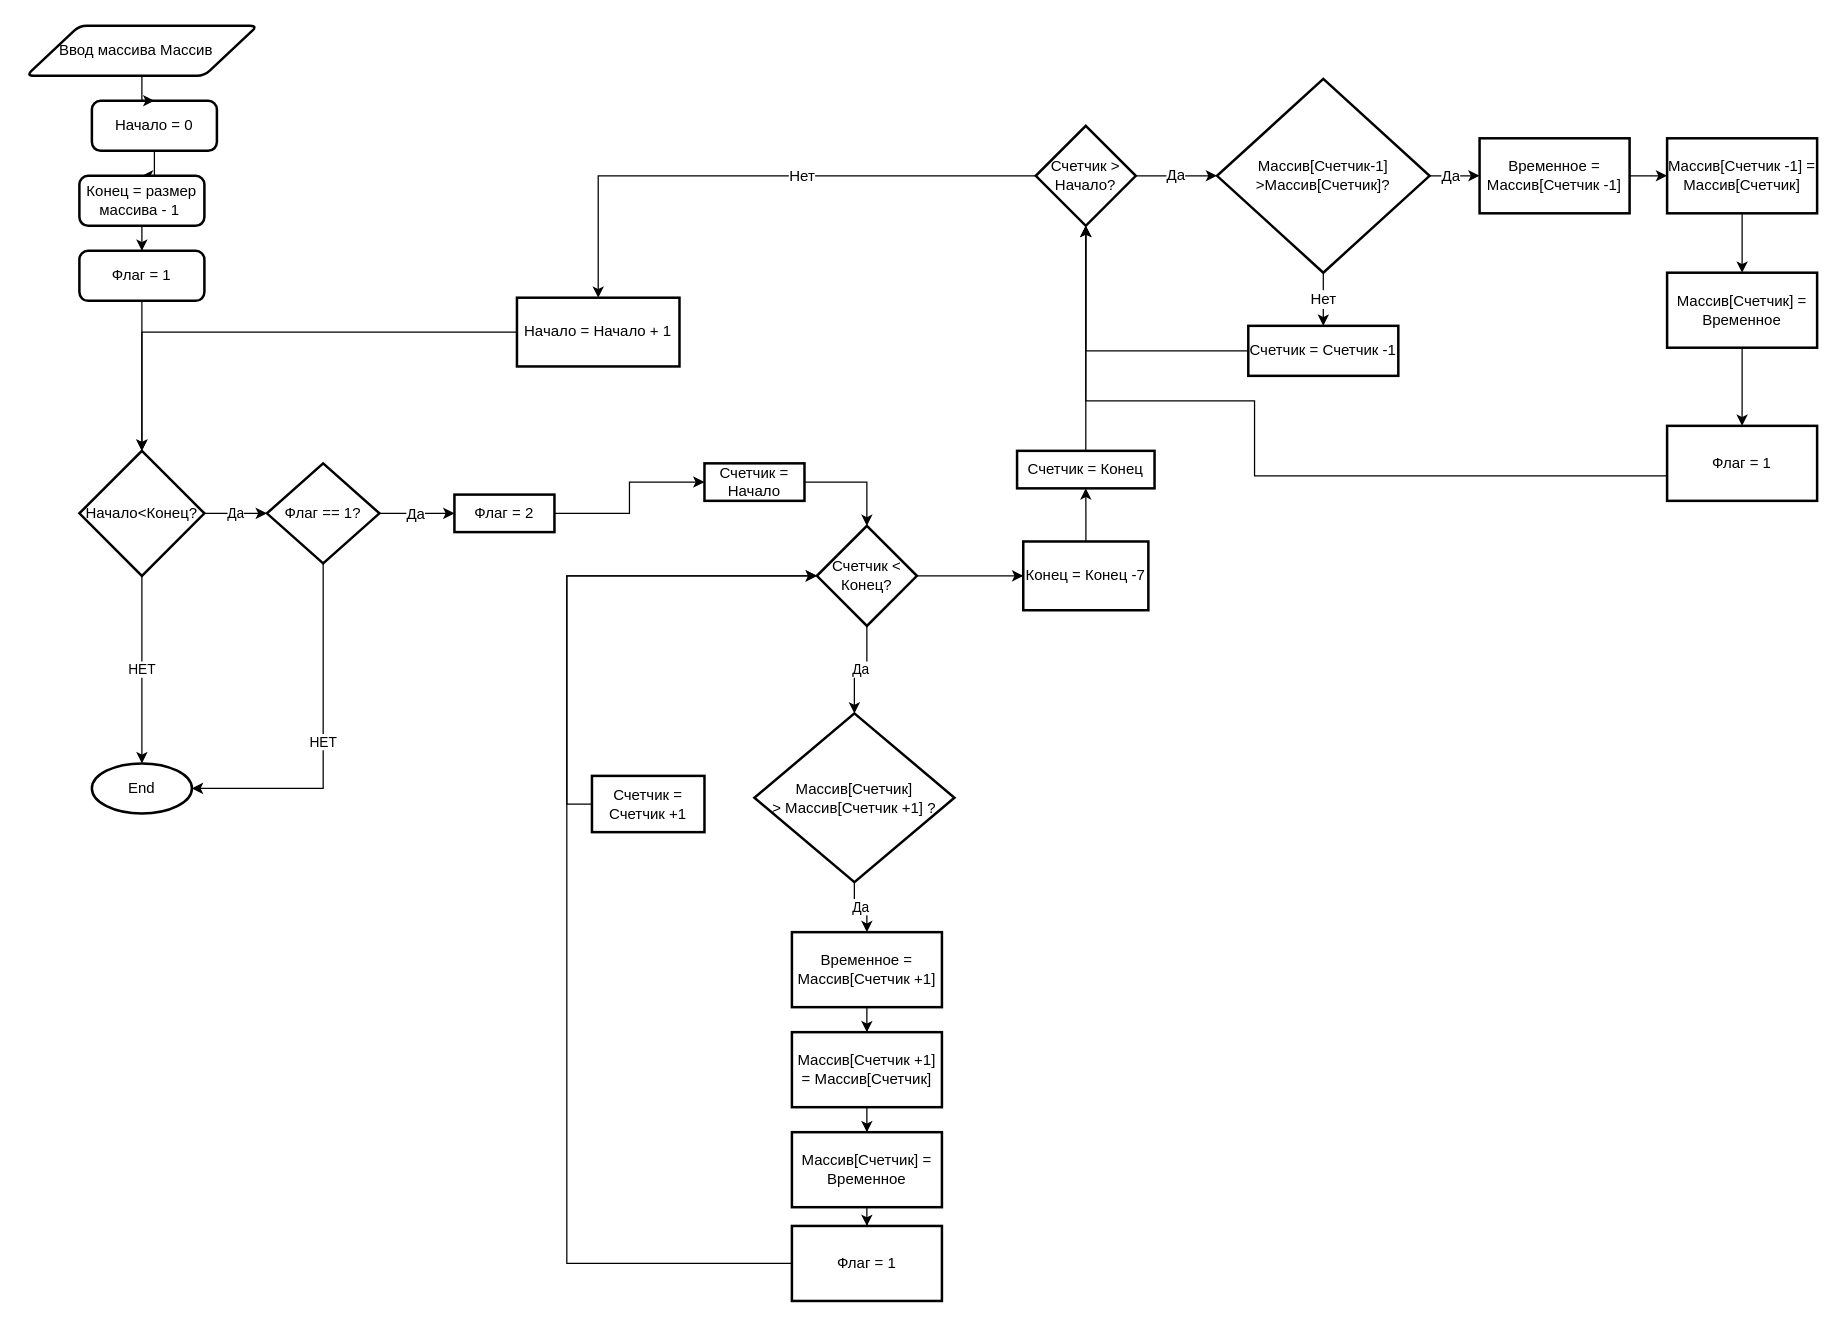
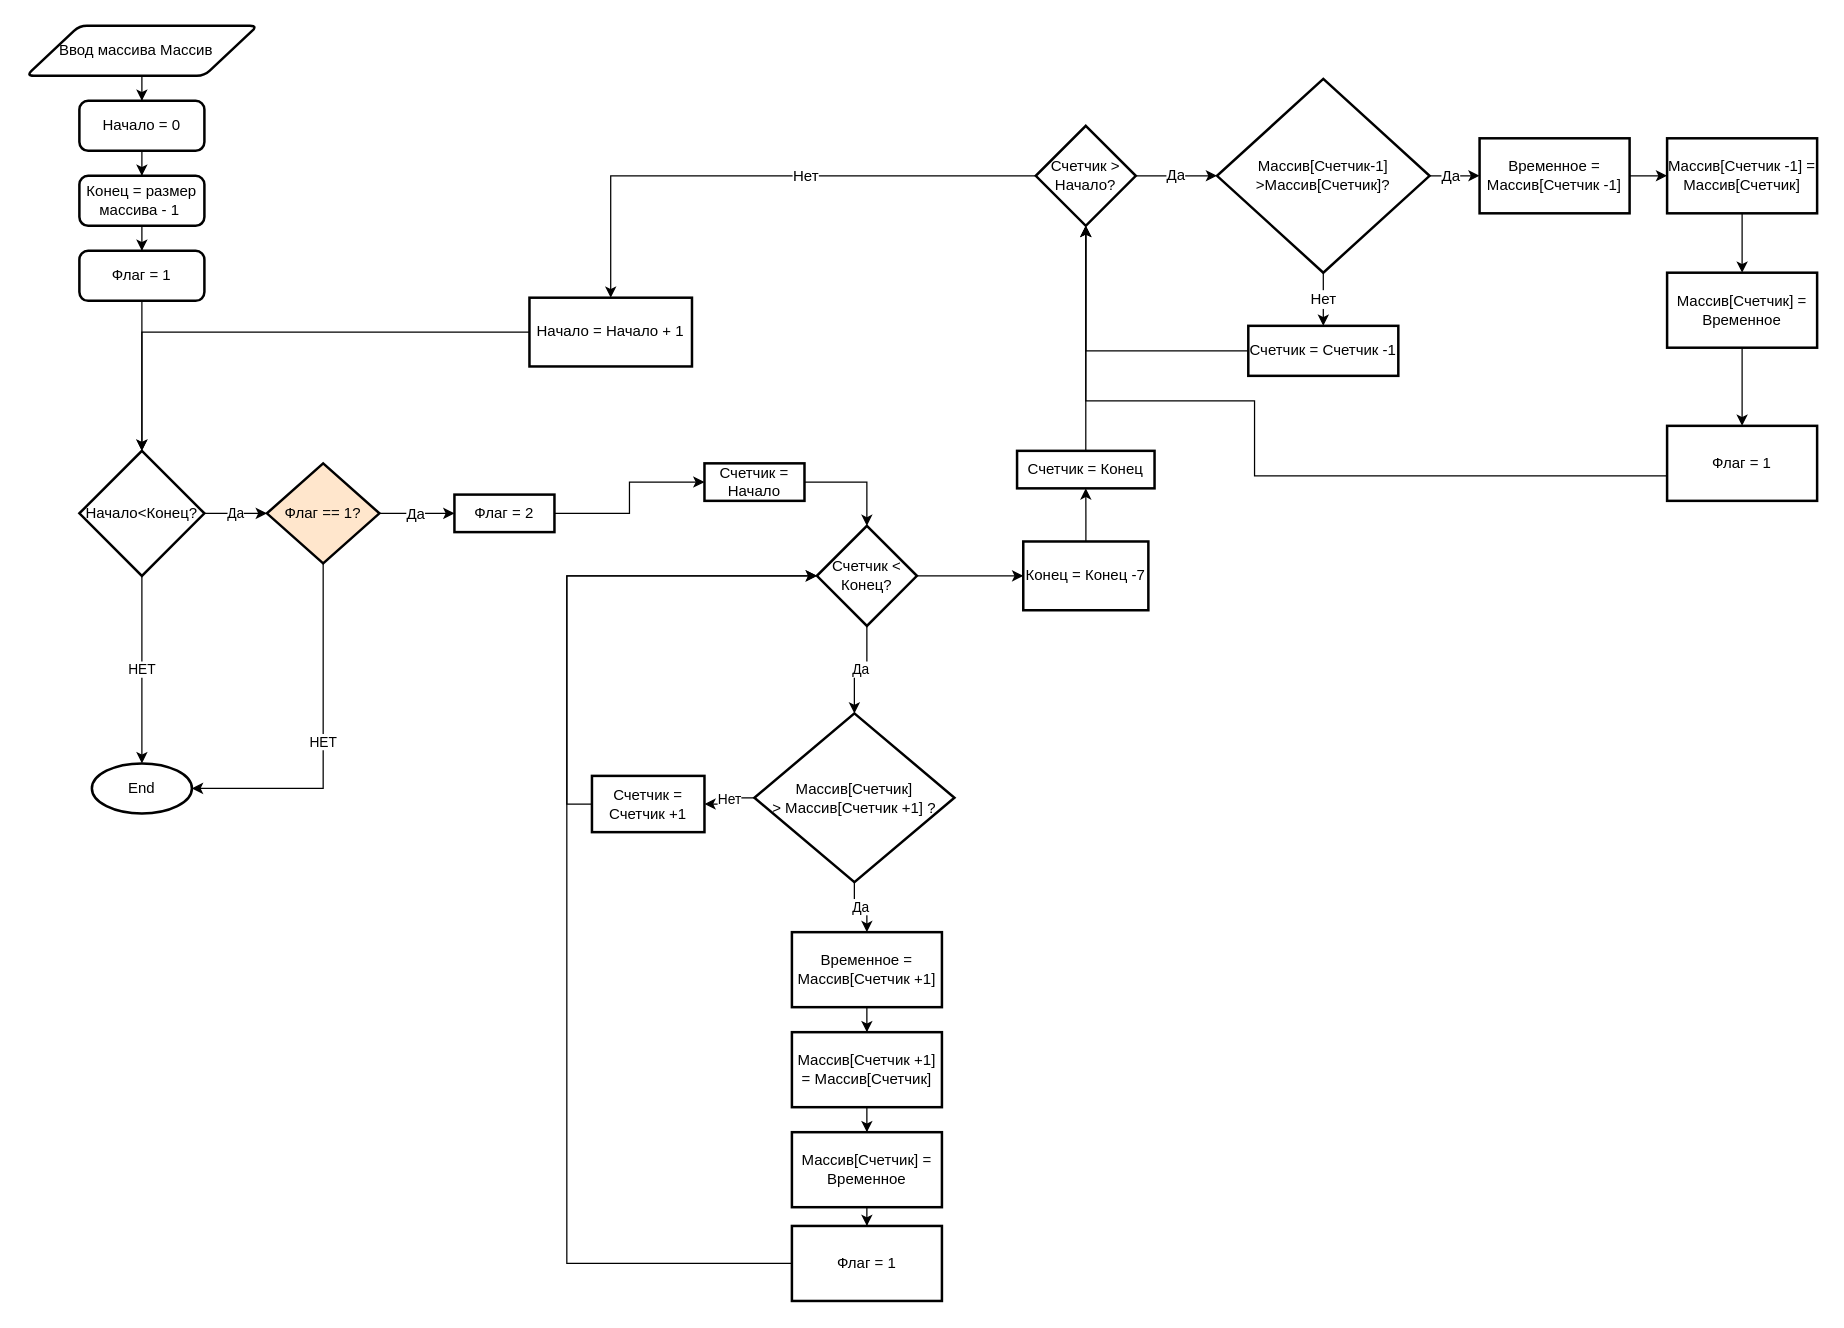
node "Начало = 0": moved (154, 126) -> (142, 126)
node "Начало = Начало + 1": moved (598, 332) -> (611, 332)
node "Флаг == 1?": fillcolor #ffffff -> #ffe6cc
edge "Массив[Счетчик] > Массив[Счетчик +1] ?" -> "Счетчик = Счетчик +1": added, label "Нет"
